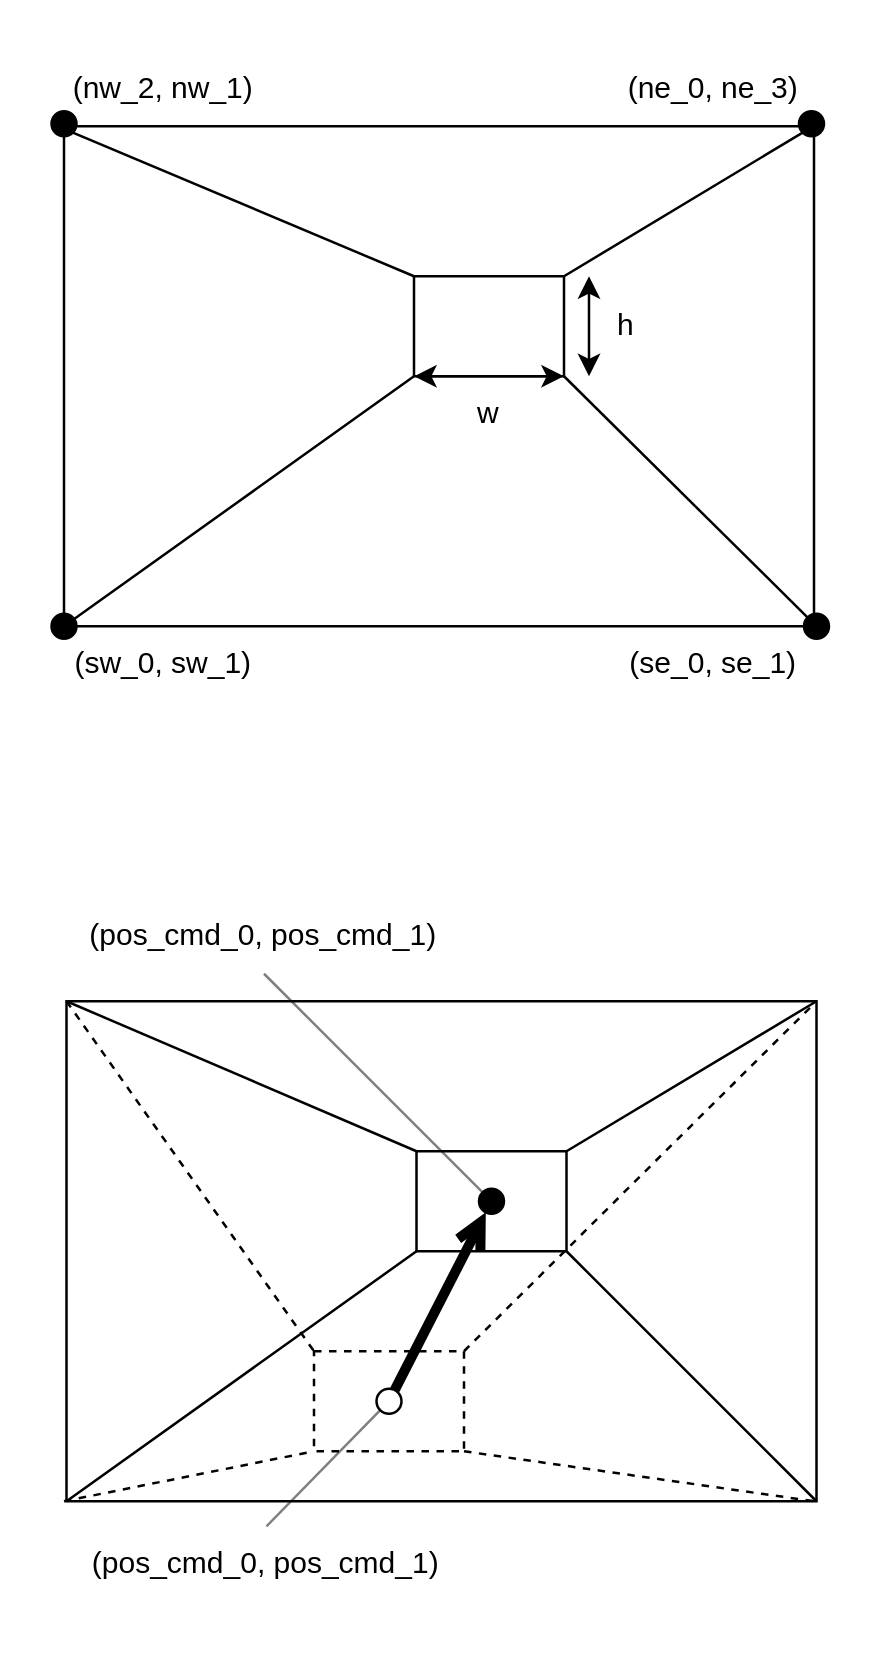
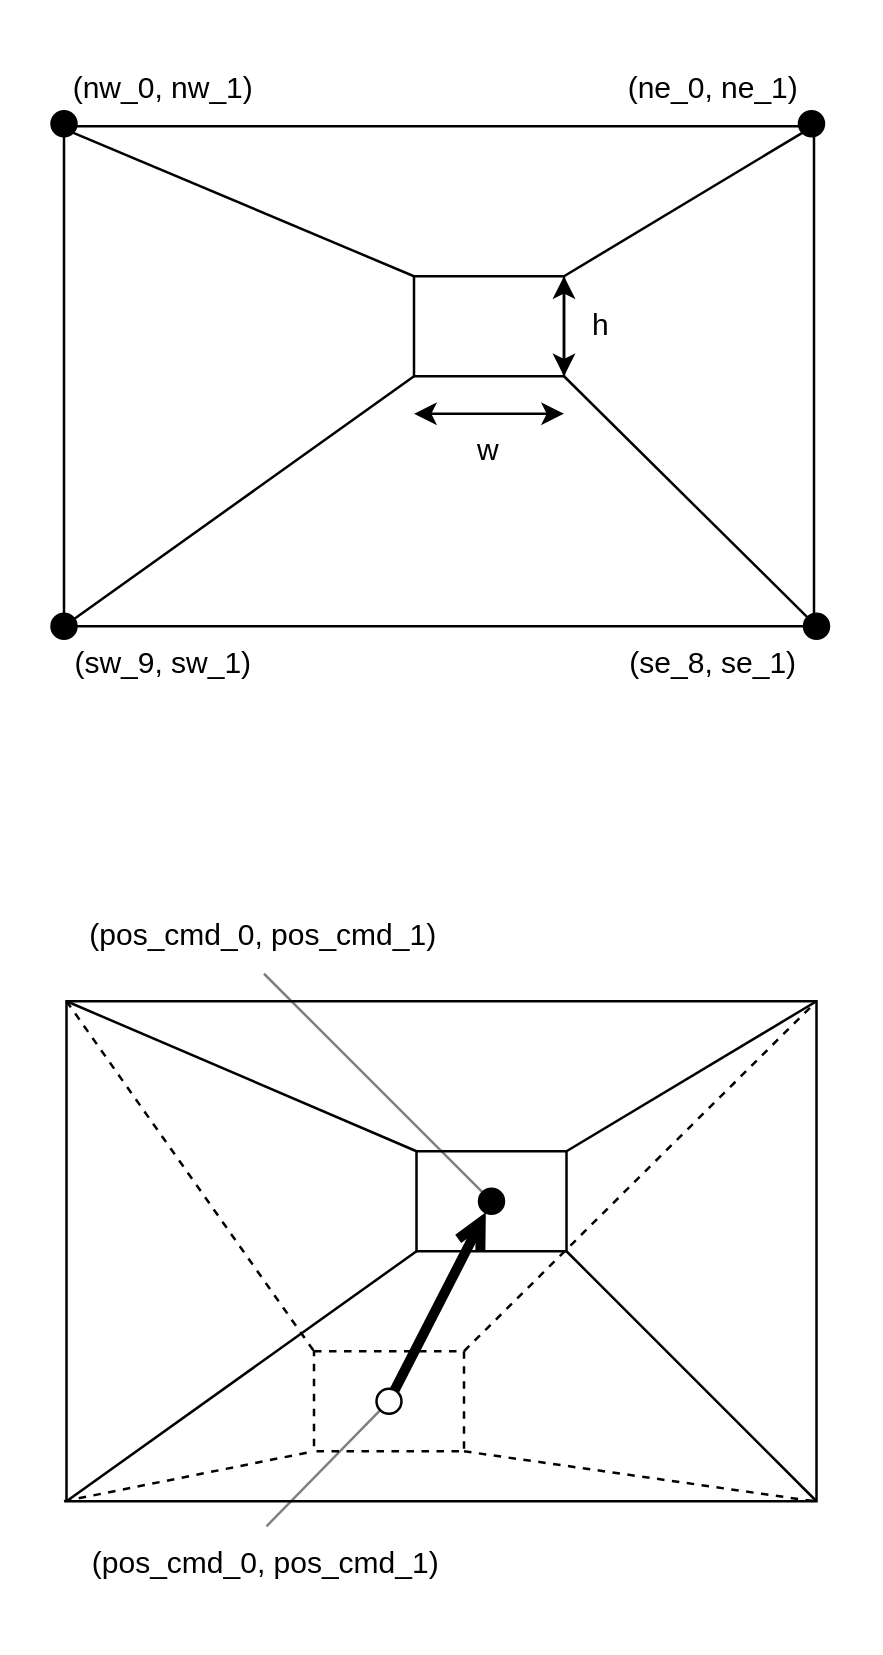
node "(nw_2, nw_1)": label "(nw_2, nw_1)" -> "(nw_0, nw_1)"
node "(ne_0, ne_3)": label "(ne_0, ne_3)" -> "(ne_0, ne_1)"
node "h": moved (626, 326) -> (601, 326)
node "w": moved (489, 414) -> (489, 451)
node "(sw_0, sw_1)": label "(sw_0, sw_1)" -> "(sw_9, sw_1)"
node "(se_0, se_1)": label "(se_0, se_1)" -> "(se_8, se_1)"
